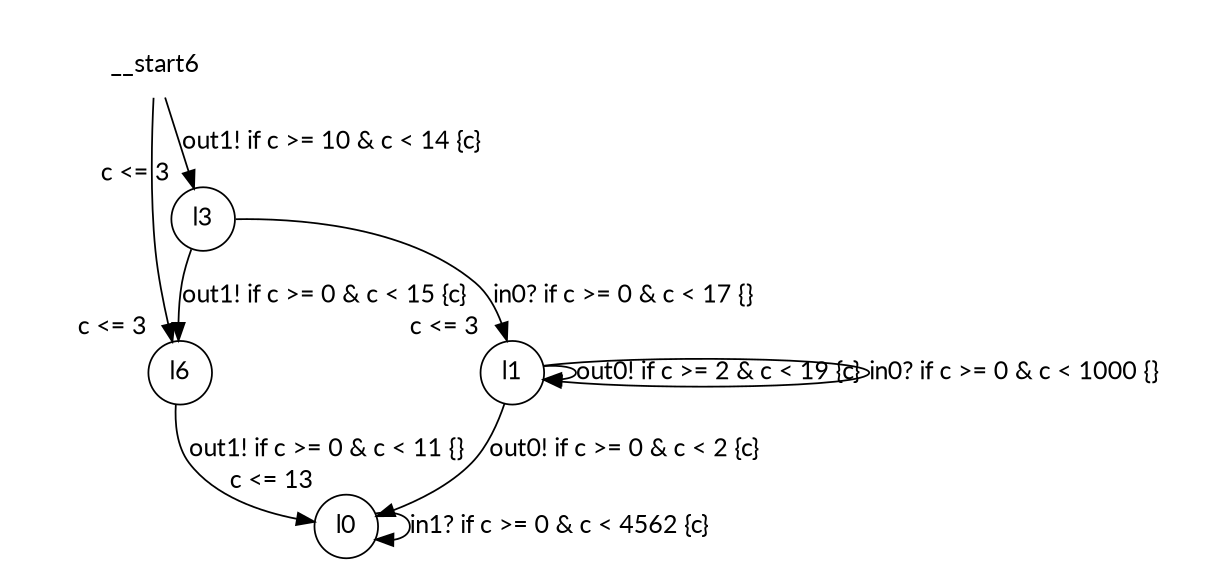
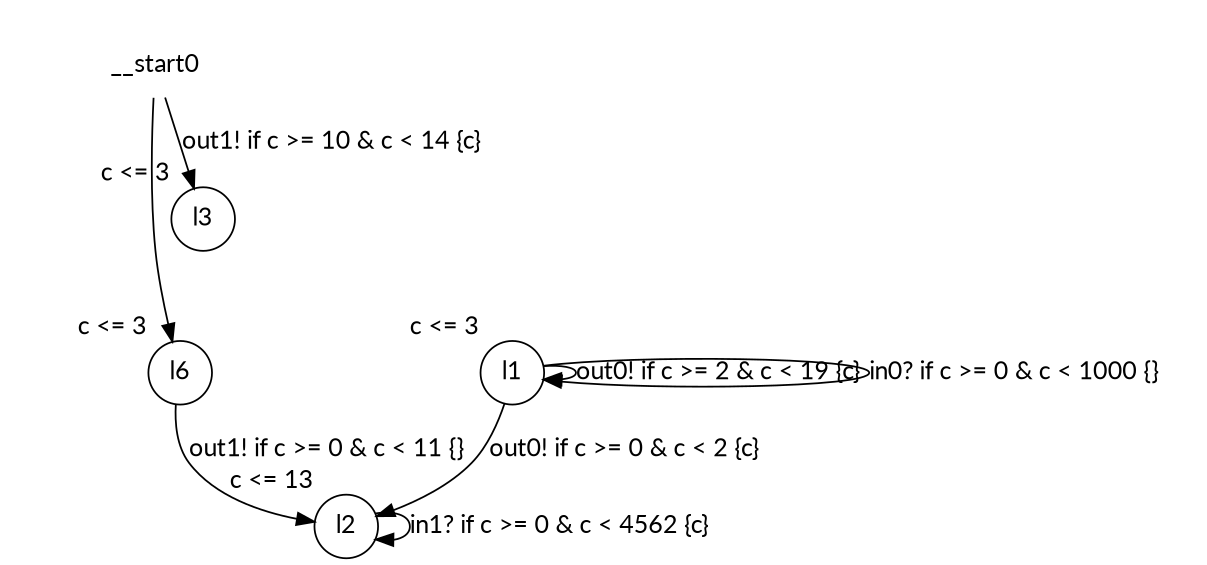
node "__start6": label "__start6" -> "__start0"
edge "l3 c <= 3" -> "l1 c <= 3": removed, label "in0? if c >= 0 & c < 17 {}"
edge "l3 c <= 3" -> "l6 c <= 3": removed, label "out1! if c >= 0 & c < 15 {c}"
node "l0 c <= 13": label "l0 c <= 13" -> "l2 c <= 13"
